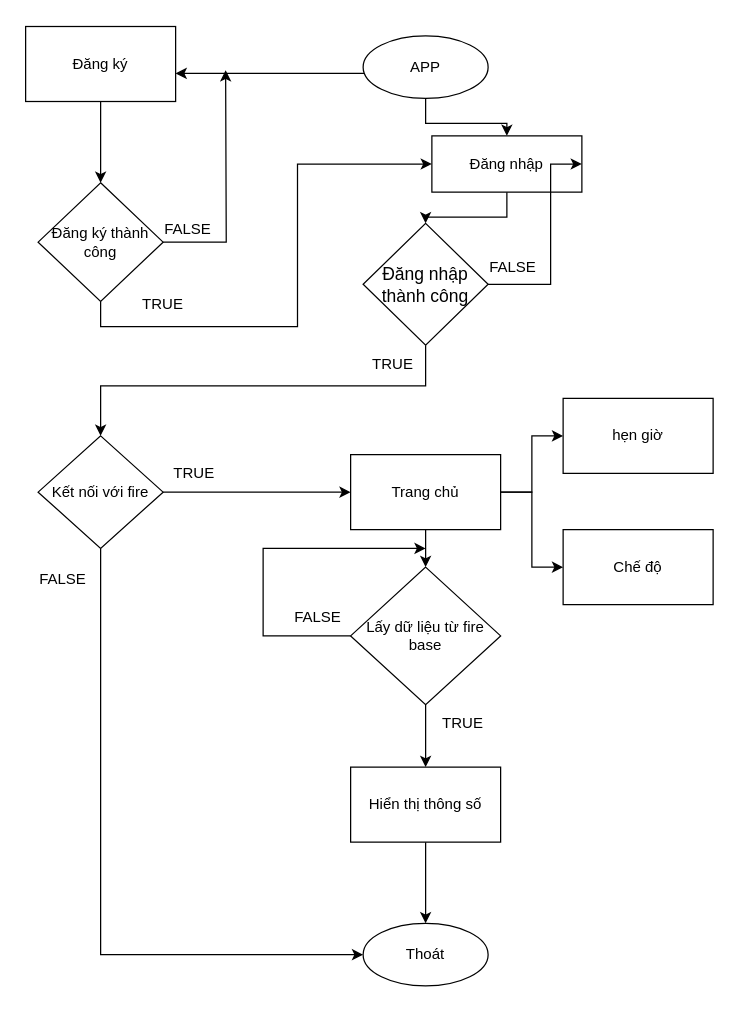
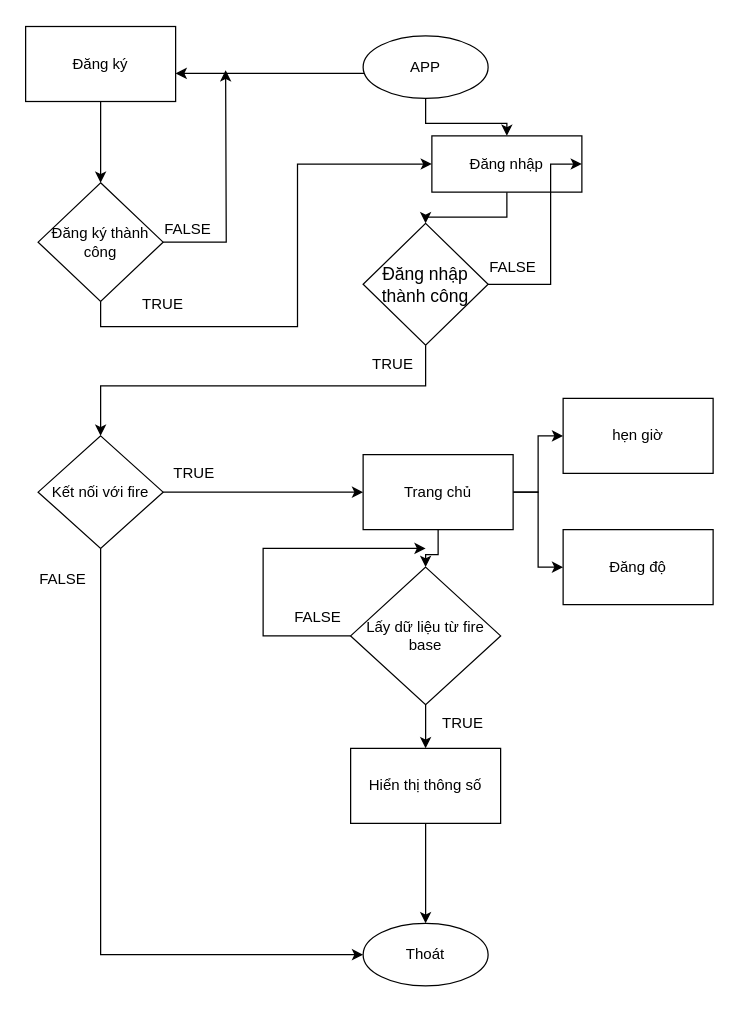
node "Trang chủ": moved (426, 492) -> (438, 492)
node "Chế độ": label "Chế độ" -> "Đăng độ"
node "Hiển thị thông số": moved (426, 804) -> (426, 786)
